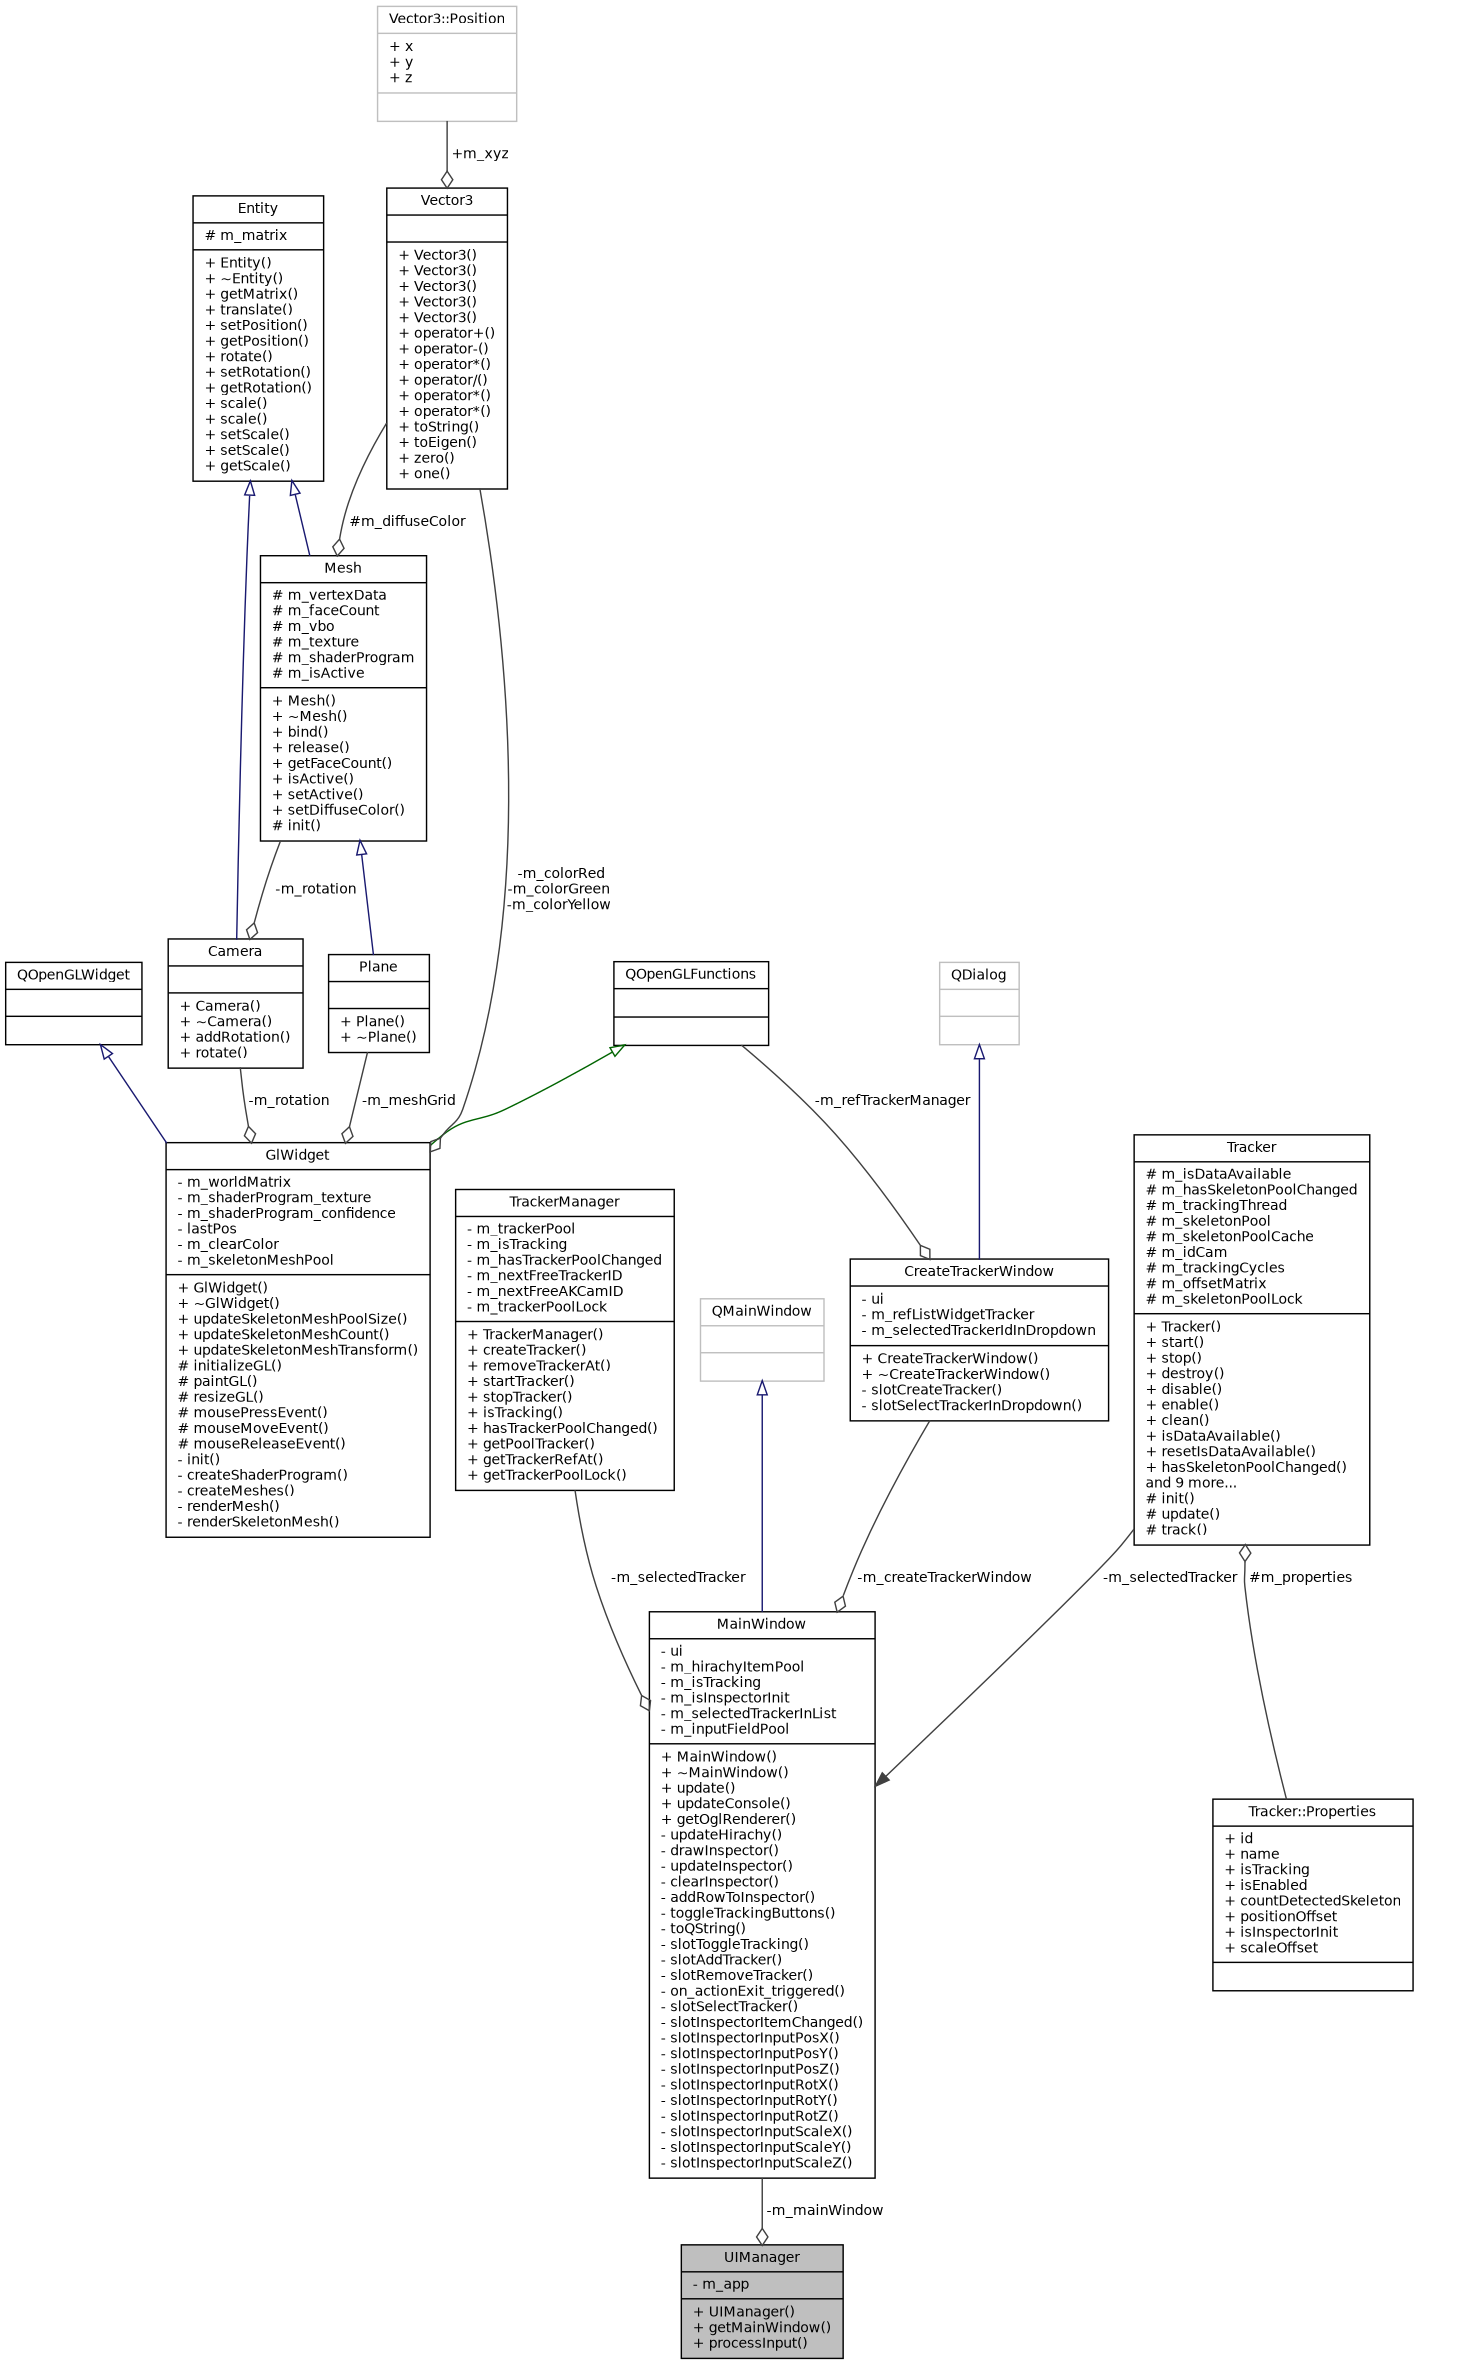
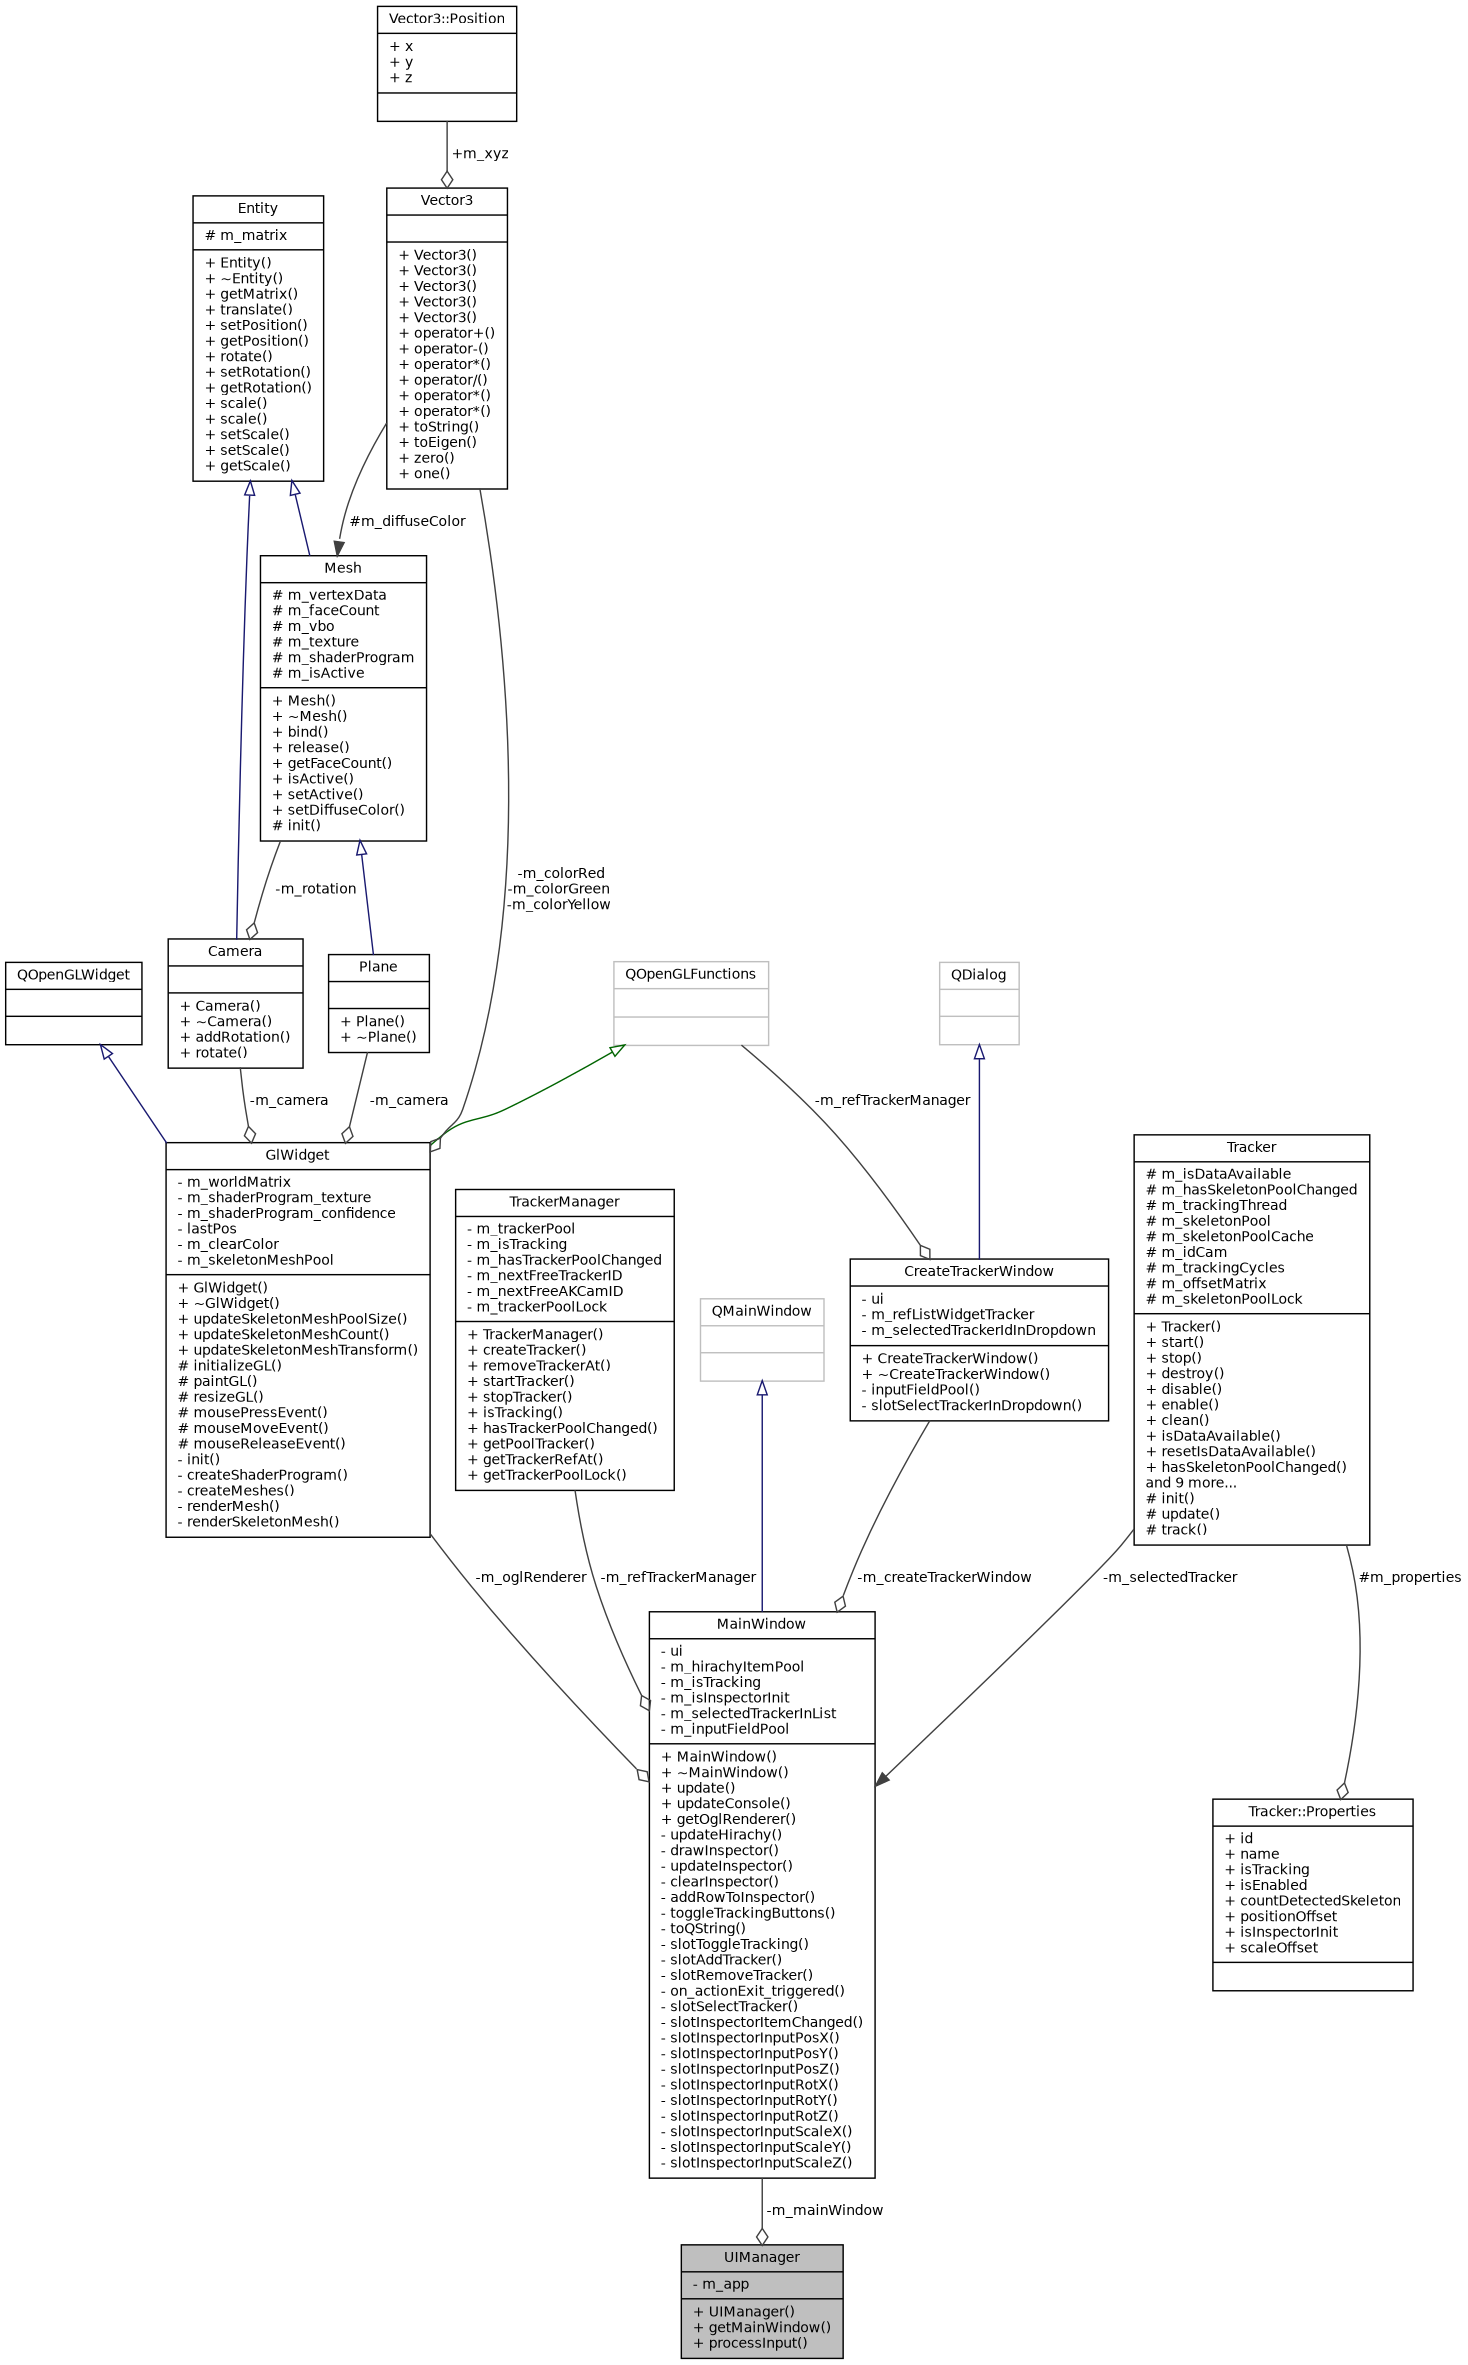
node "Vector3::Position": color grey75 -> black
edge "Vector3" -> "Mesh": arrowhead odiamond -> normal
node "QOpenGLFunctions": color black -> grey75
edge "Camera" -> "GlWidget": label " -m_rotation" -> " -m_camera"
edge "Plane" -> "GlWidget": label " -m_meshGrid" -> " -m_camera"
node "CreateTrackerWindow": text "- slotCreateTracker()" -> "- inputFieldPool()"
edge "TrackerManager" -> "MainWindow": label " -m_selectedTracker" -> " -m_refTrackerManager"
edge "GlWidget" -> "MainWindow": added, label "-m_oglRenderer"
edge "Tracker::Properties" -> "Tracker": reversed
